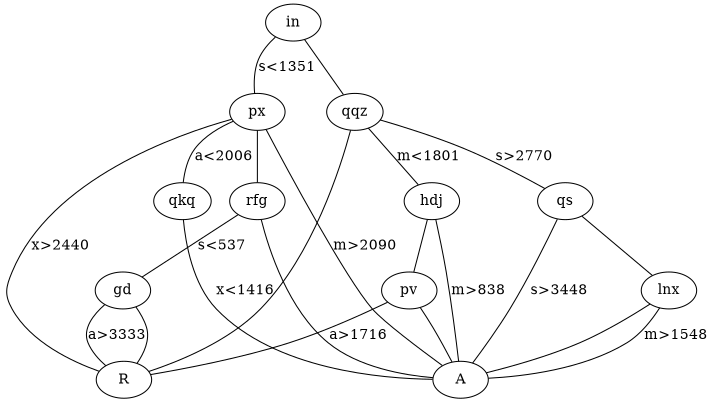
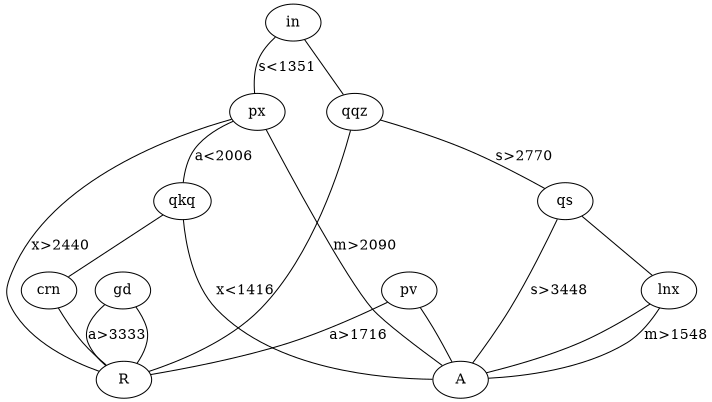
node "rfg": removed
node "hdj": removed
node "crn": added
